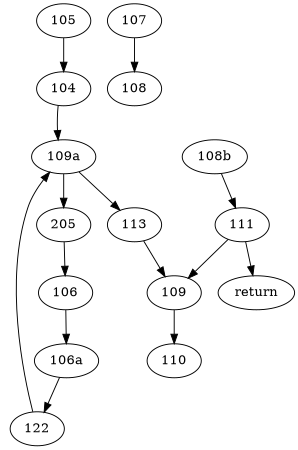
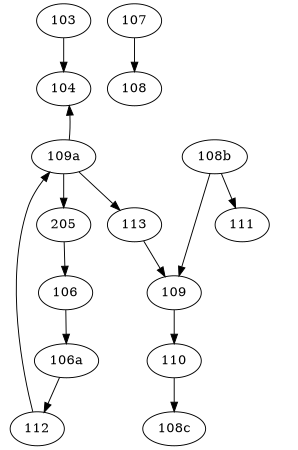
node "105": label "105" -> "103"
edge "104" -> "109a": reversed
edge "111" -> "109": now "108b" -> "109"
node "return": removed
node "122": label "122" -> "112"
node "108c": added
